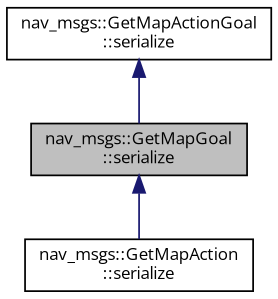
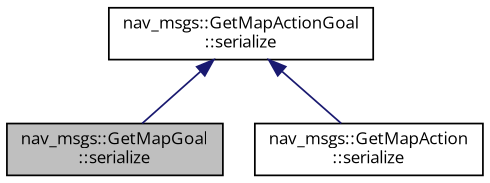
edge "nav_msgs::GetMapAction ::serialize" -> "nav_msgs::GetMapGoal ::serialize": now "nav_msgs::GetMapAction ::serialize" -> "nav_msgs::GetMapActionGoal ::serialize"
